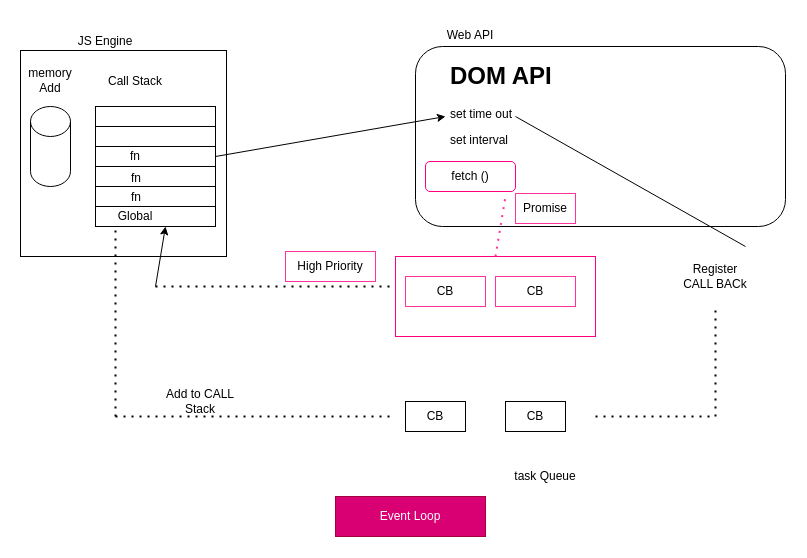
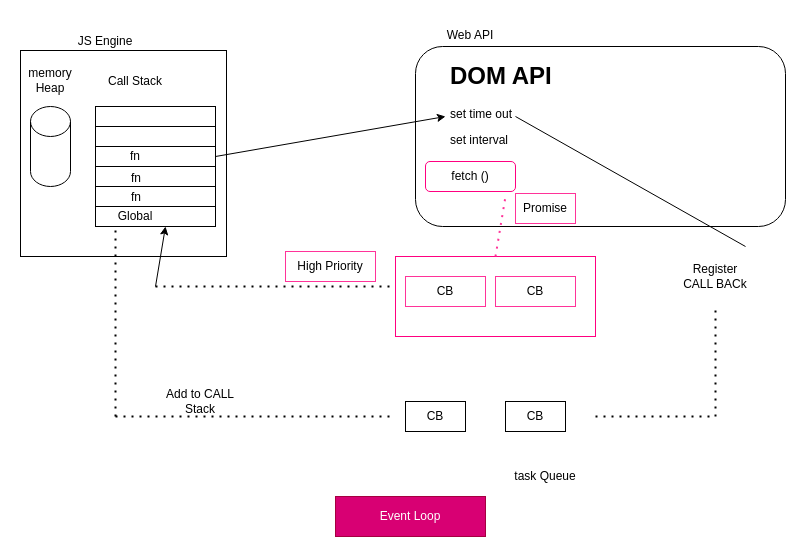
node "memory Add": label "memory Add" -> "memory Heap"
